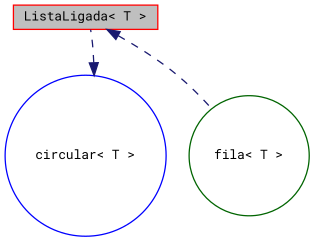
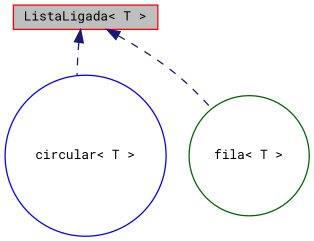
edge "ListaLigada< T >" -> "circular< T >": reversed
